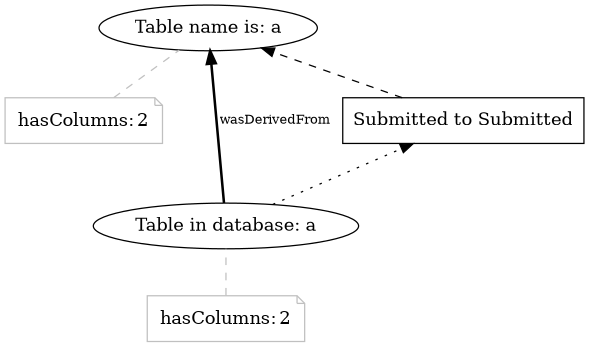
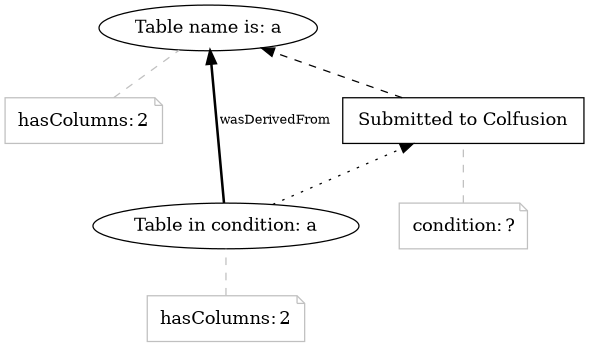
node "Submitted to Submitted": label "Submitted to Submitted" -> "Submitted to Colfusion"
node "Table in database: a": label "Table in database: a" -> "Table in condition: a"
node "condition:": added
